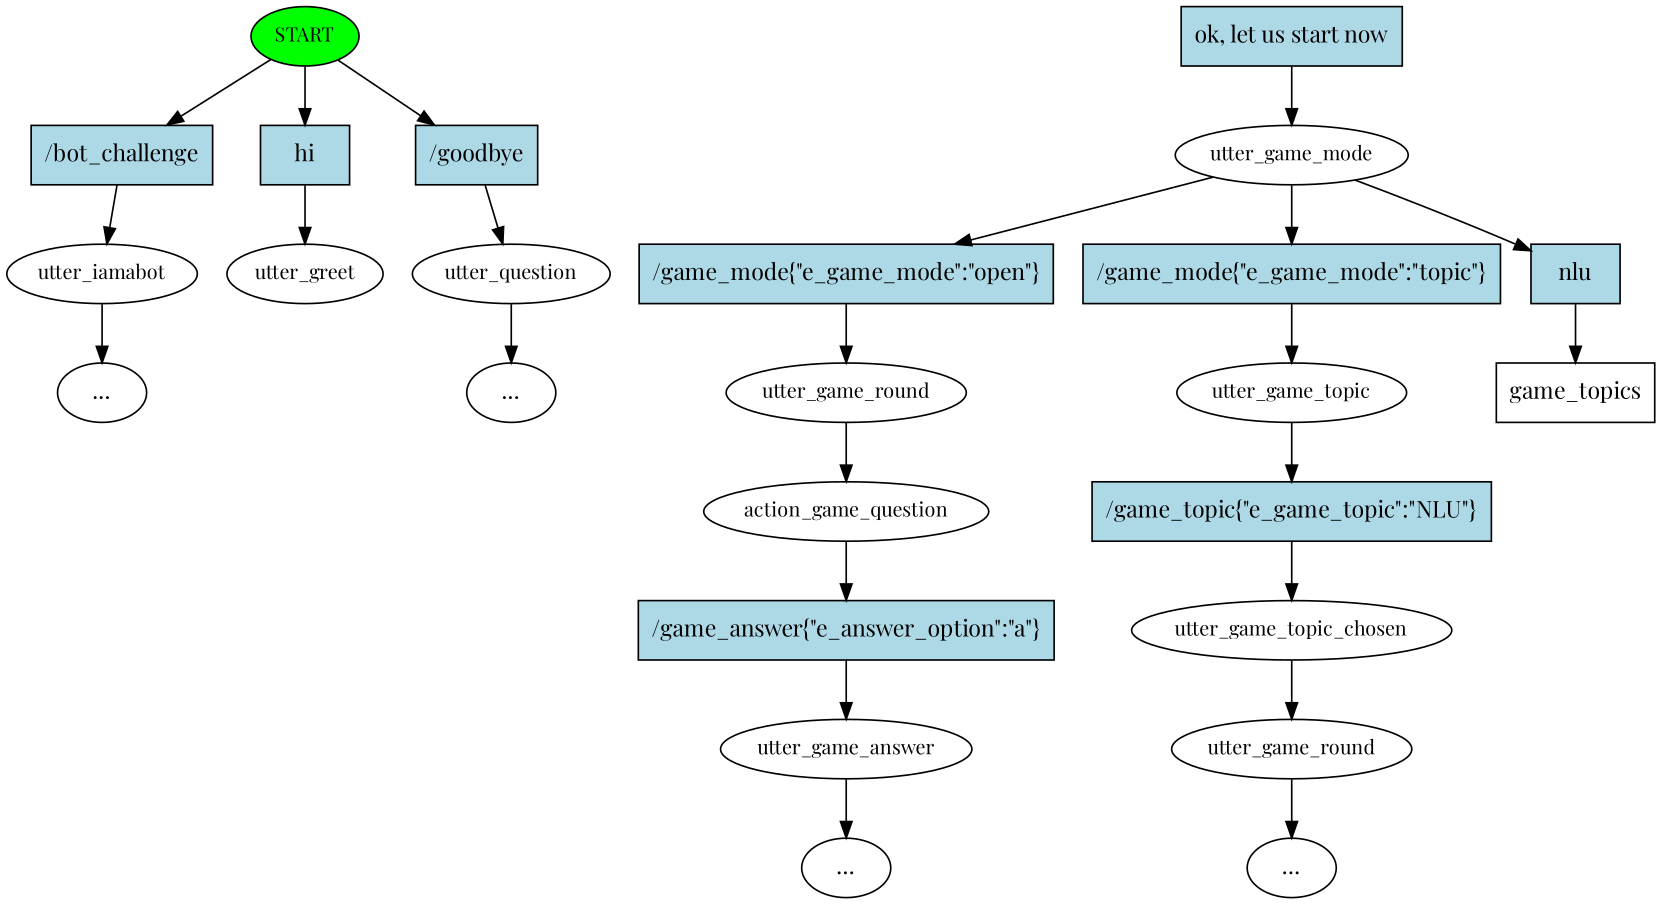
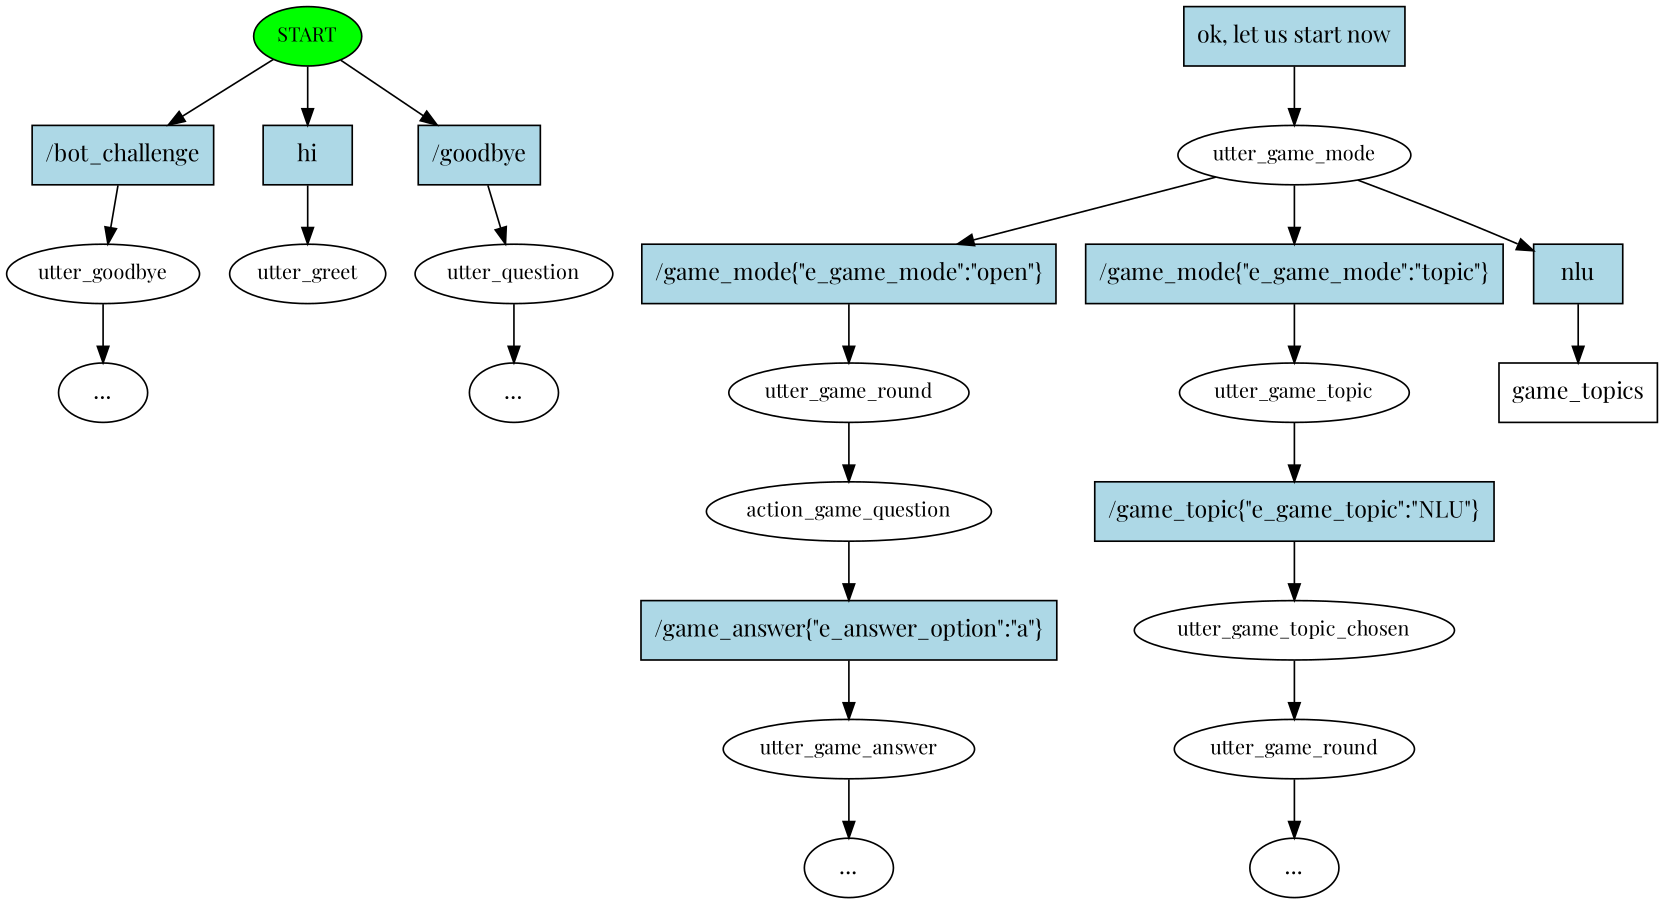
node "utter_iamabot": label "utter_iamabot" -> "utter_goodbye"
